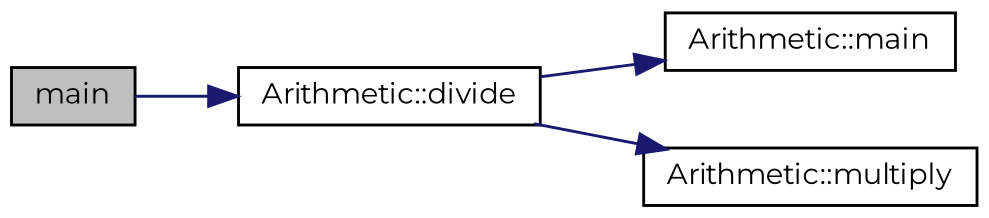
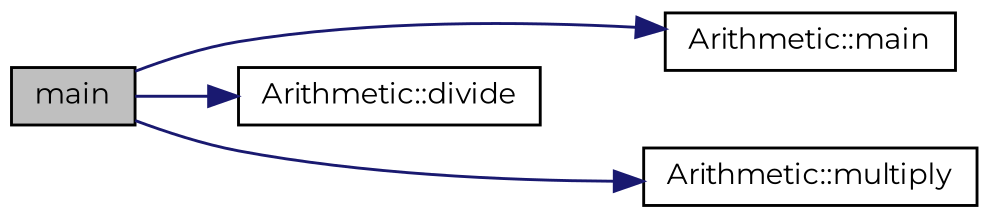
edge "Arithmetic::divide" -> "Arithmetic::main": now "main" -> "Arithmetic::main"
edge "Arithmetic::divide" -> "Arithmetic::multiply": now "main" -> "Arithmetic::multiply"
